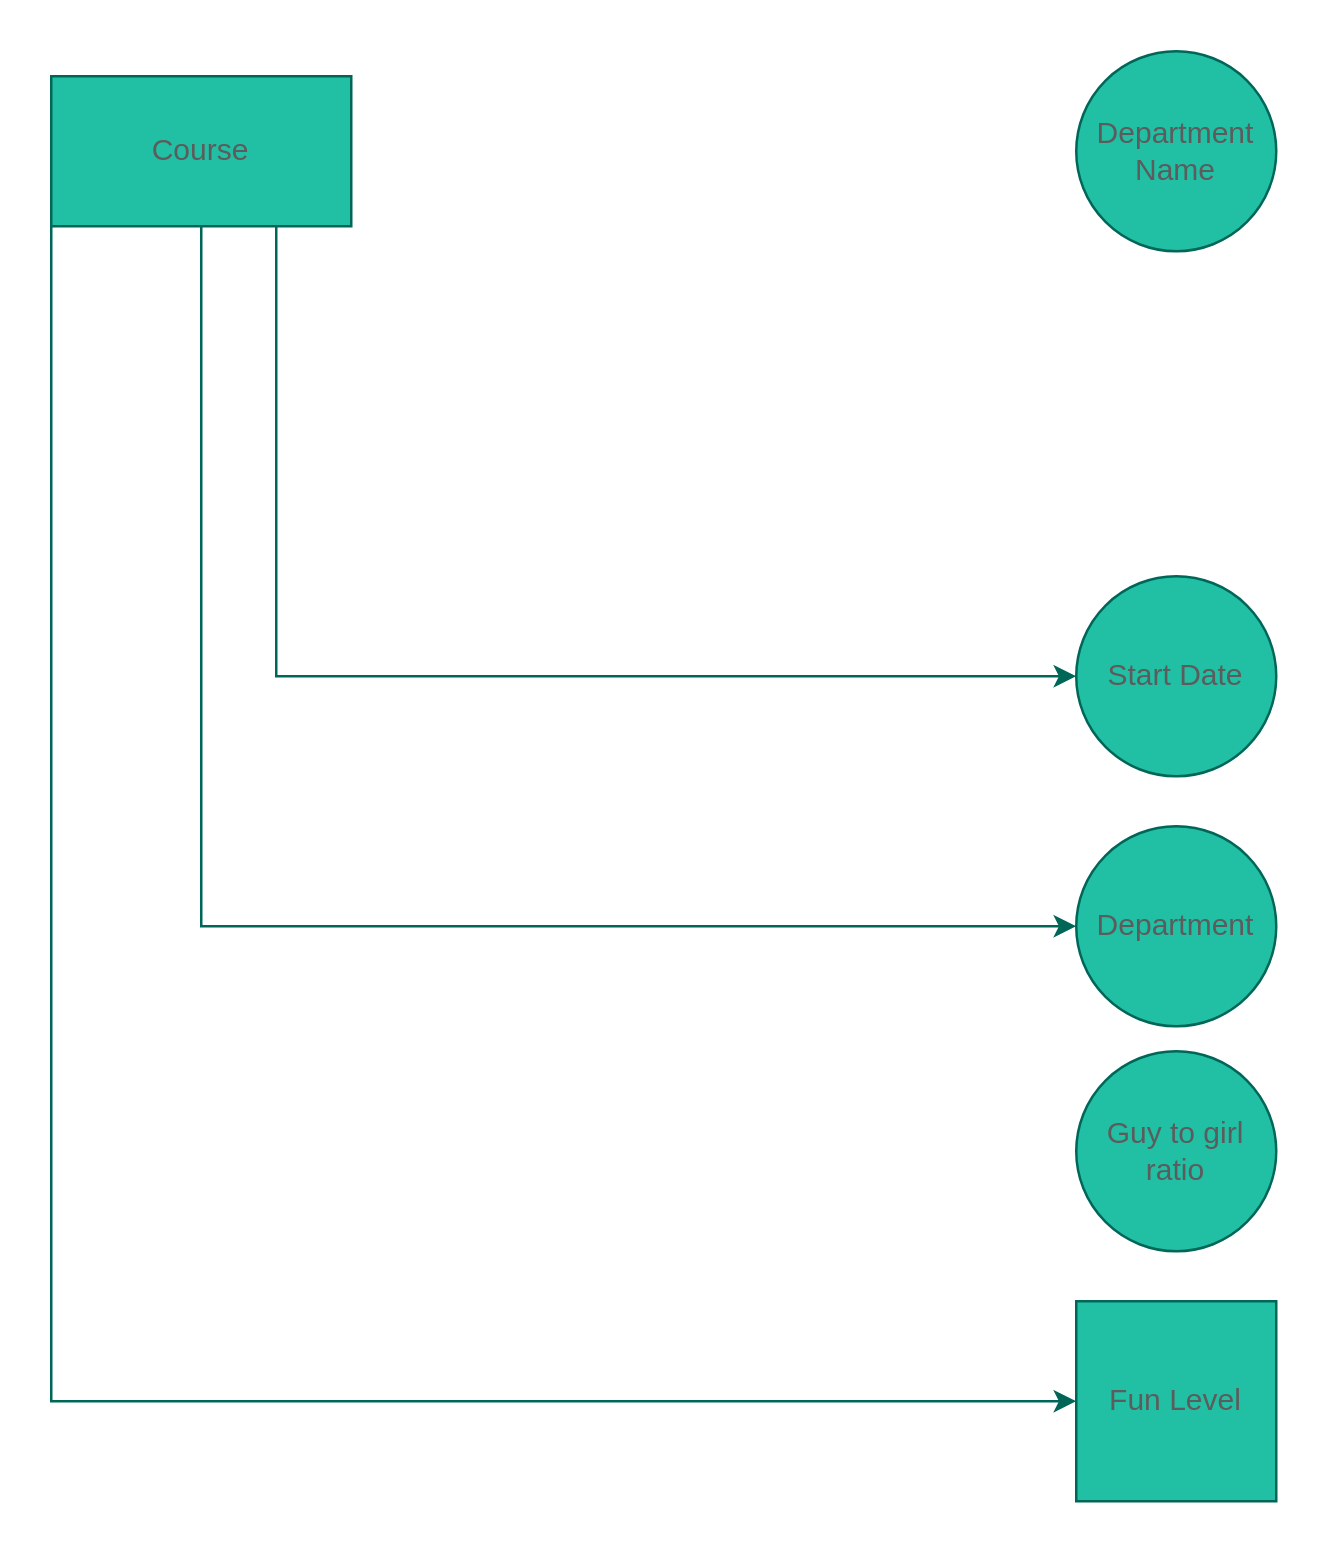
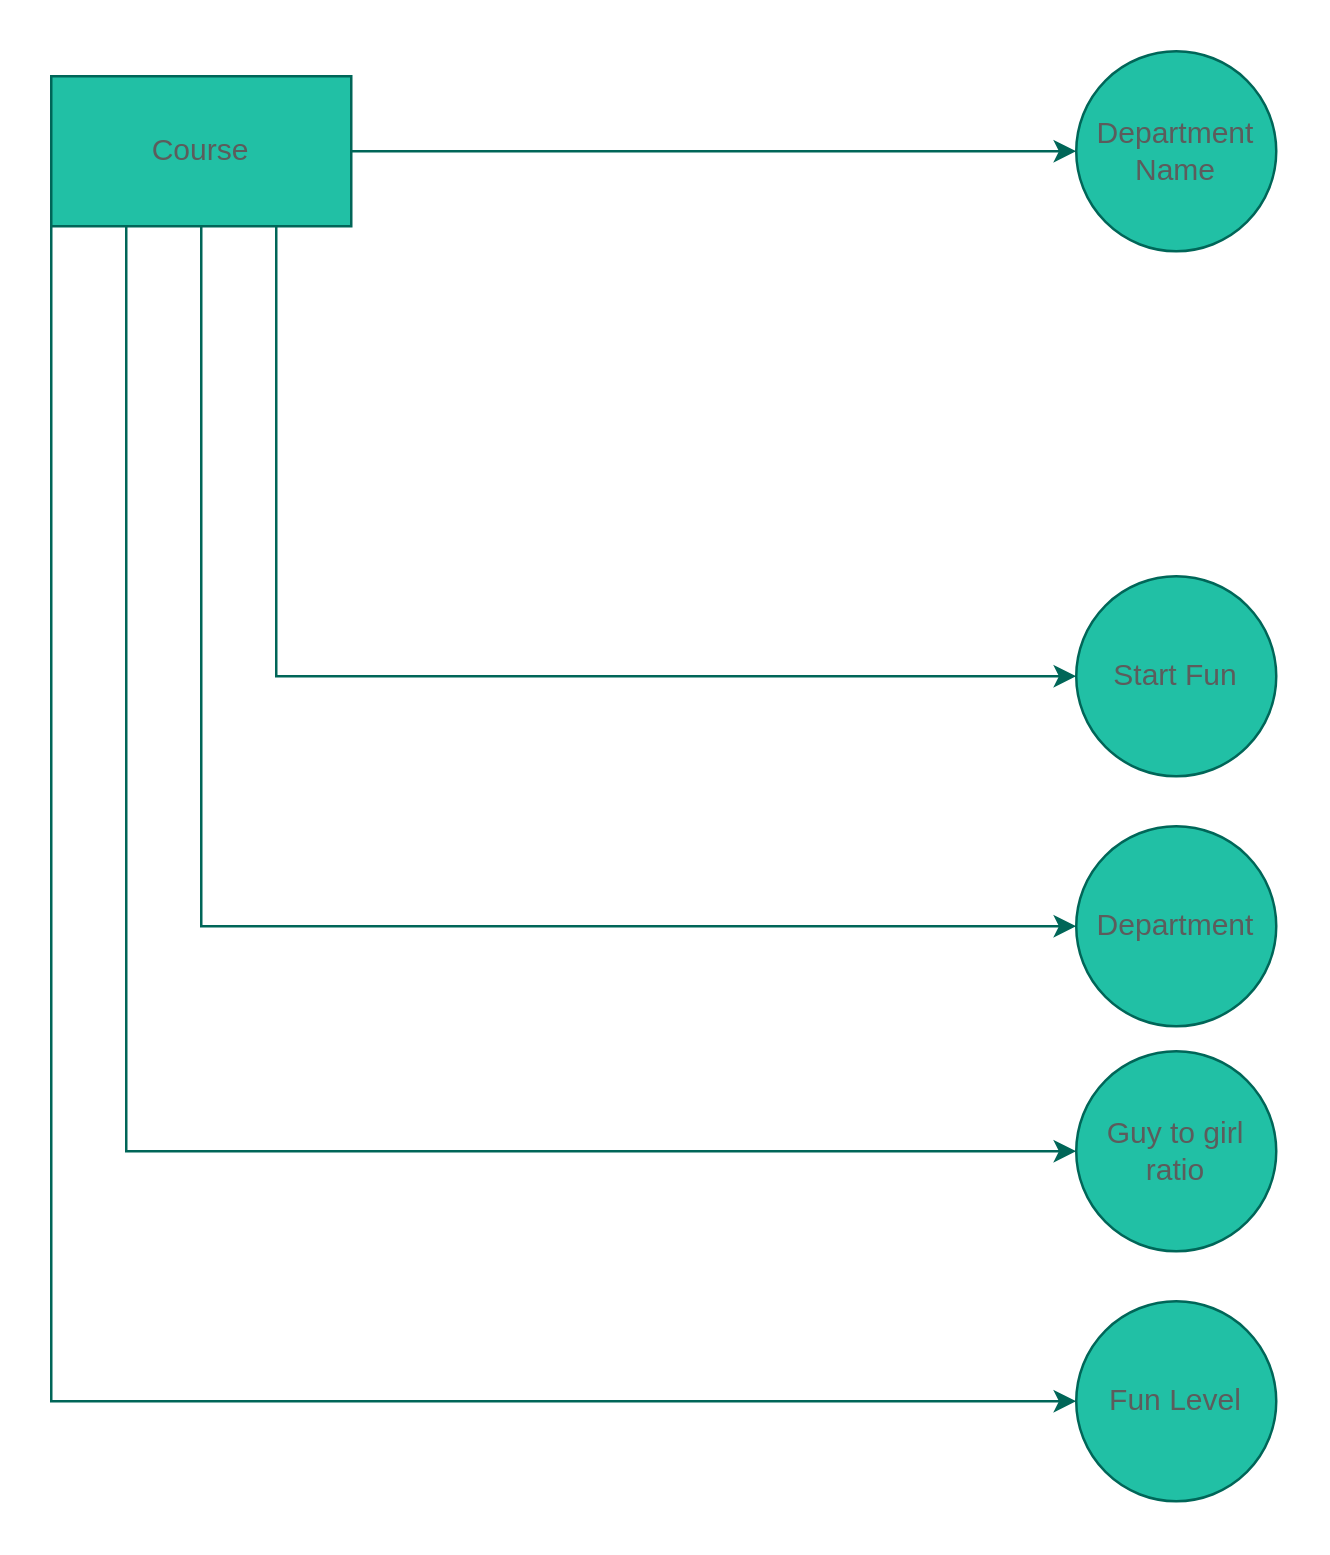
edge "Course" -> "Department Name": added
node "Start Date": label "Start Date" -> "Start Fun"
edge "Course" -> "Guy to girl ratio": added
node "Fun Level": shape rectangle -> ellipse
